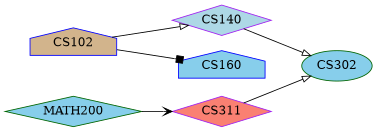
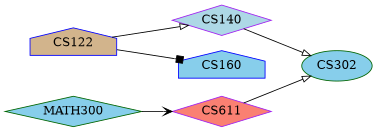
node "CS102": label "CS102" -> "CS122"
node "MATH200": label "MATH200" -> "MATH300"
node "CS311": label "CS311" -> "CS611"
